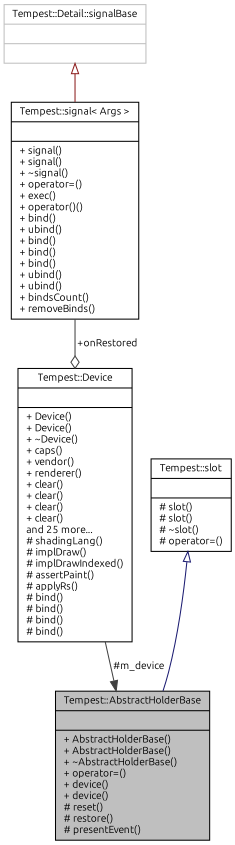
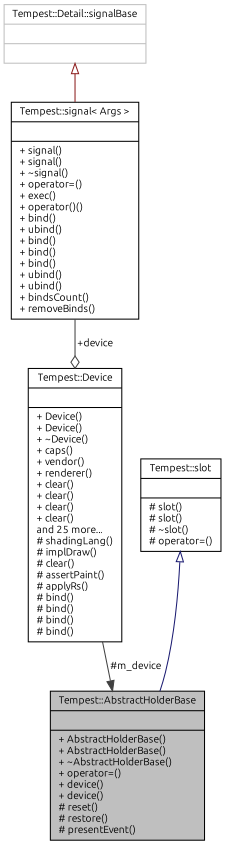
edge "Tempest::signal< Args >" -> "Tempest::Device": label " +onRestored" -> " +device"
node "Tempest::Device": text "# implDrawIndexed()" -> "# clear()"
